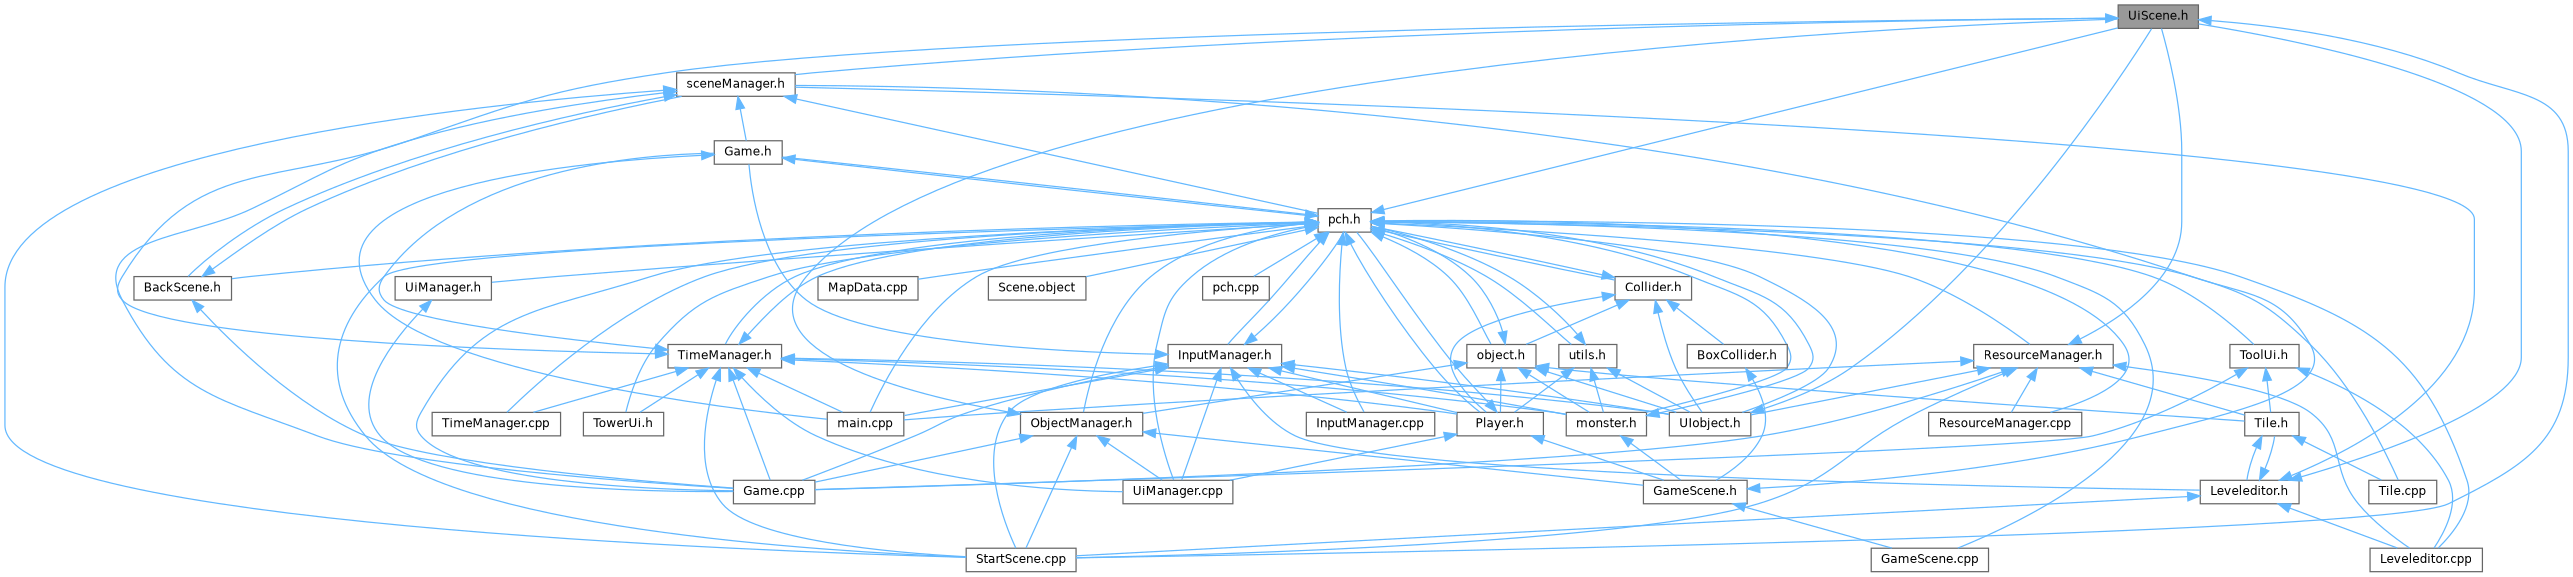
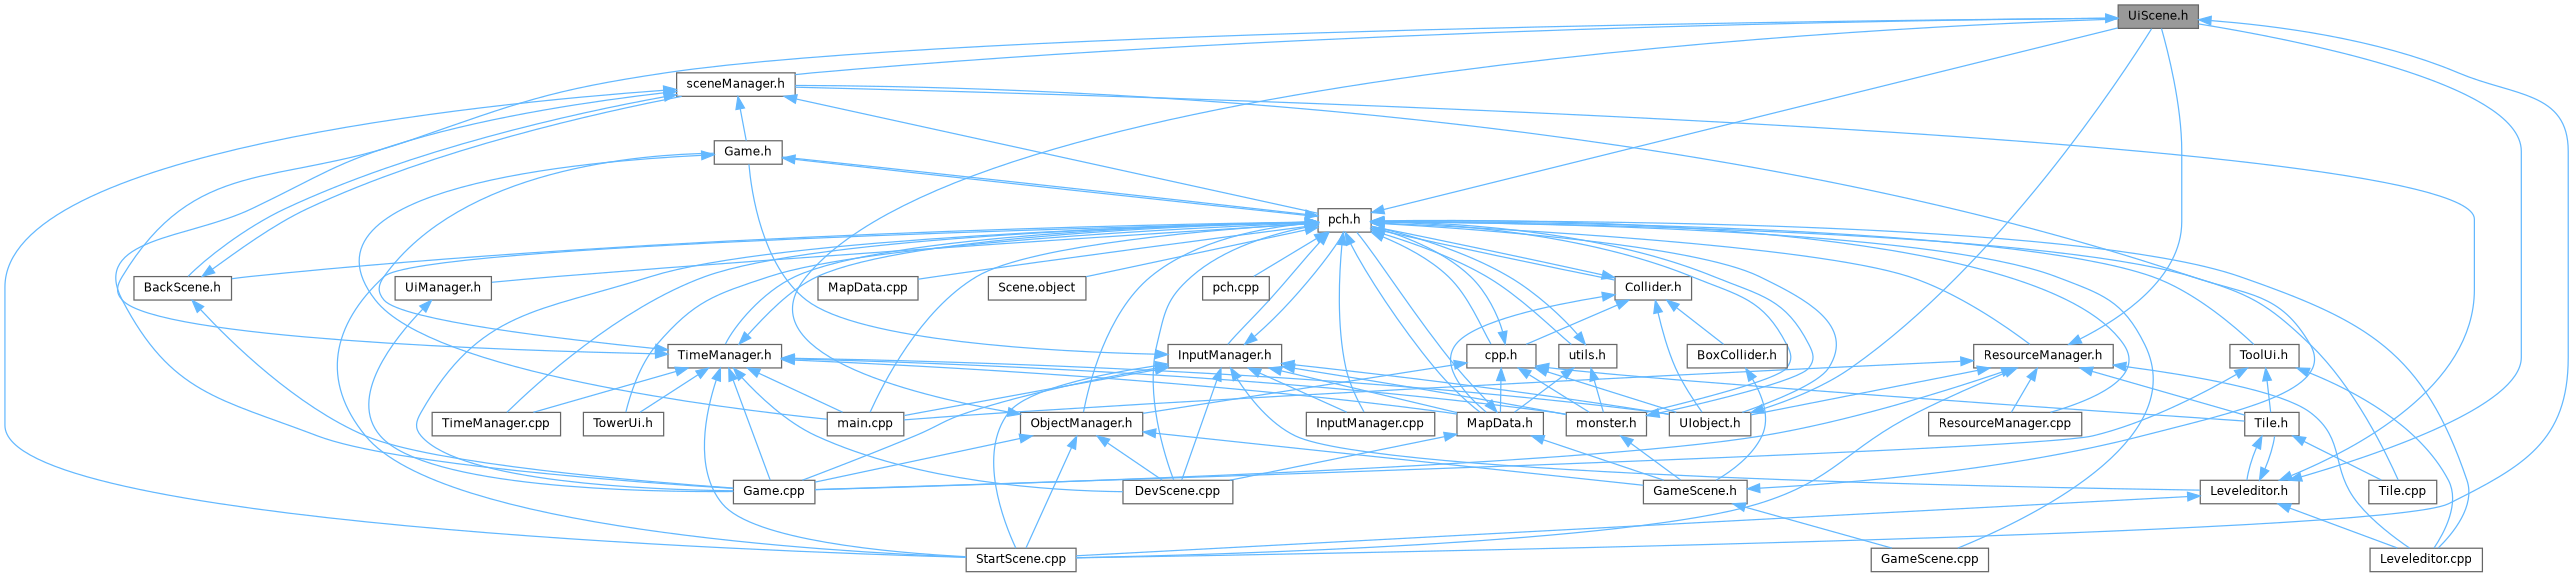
node "object.h": label "object.h" -> "cpp.h"
edge "UIobject.h" -> "utils.h": removed
node "Player.h": label "Player.h" -> "MapData.h"
node "UiManager.cpp": label "UiManager.cpp" -> "DevScene.cpp"
